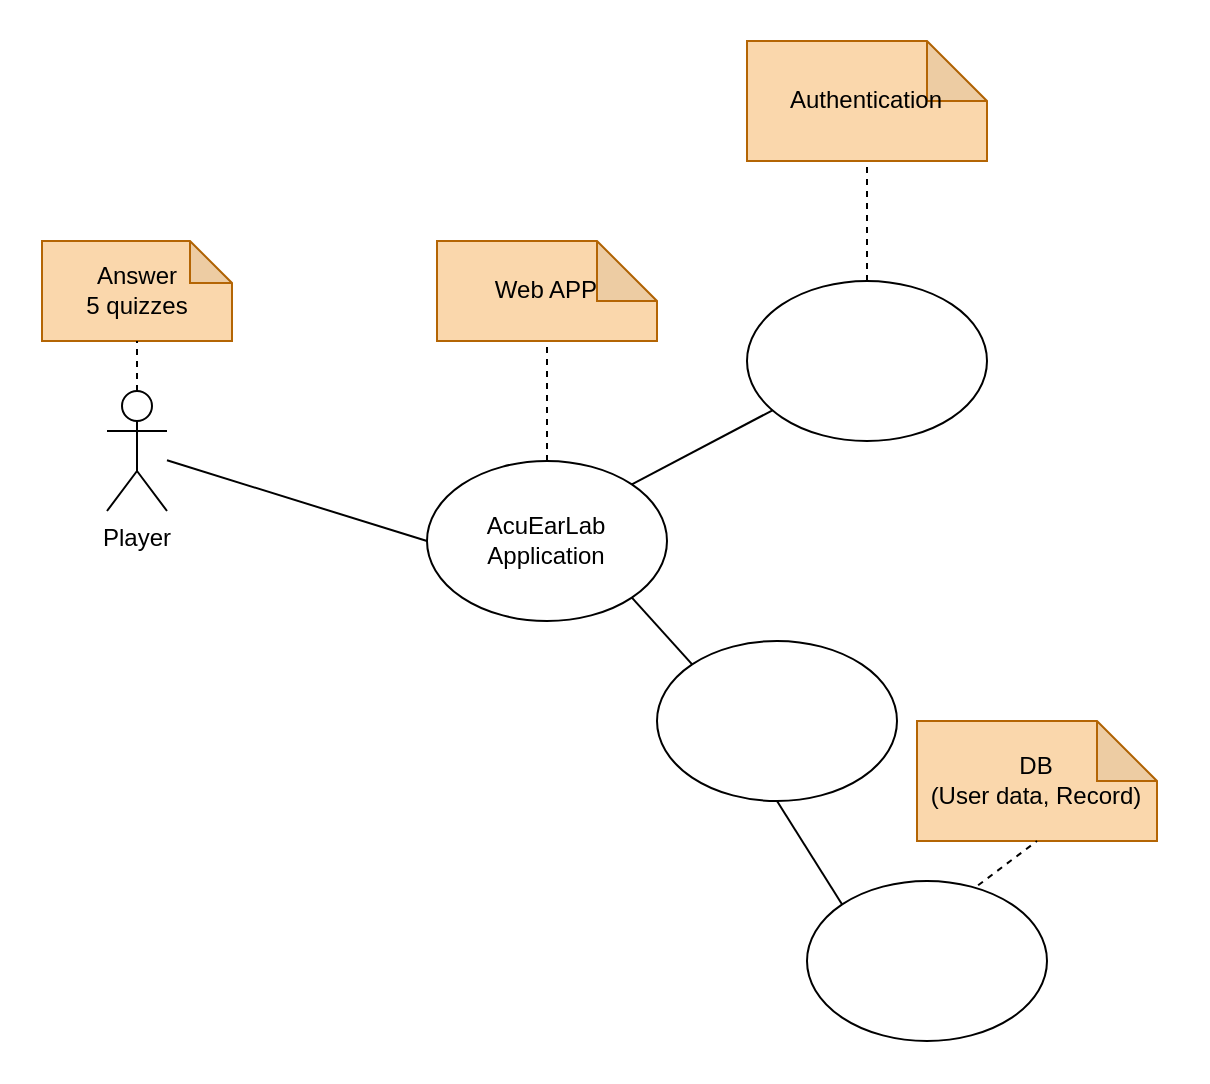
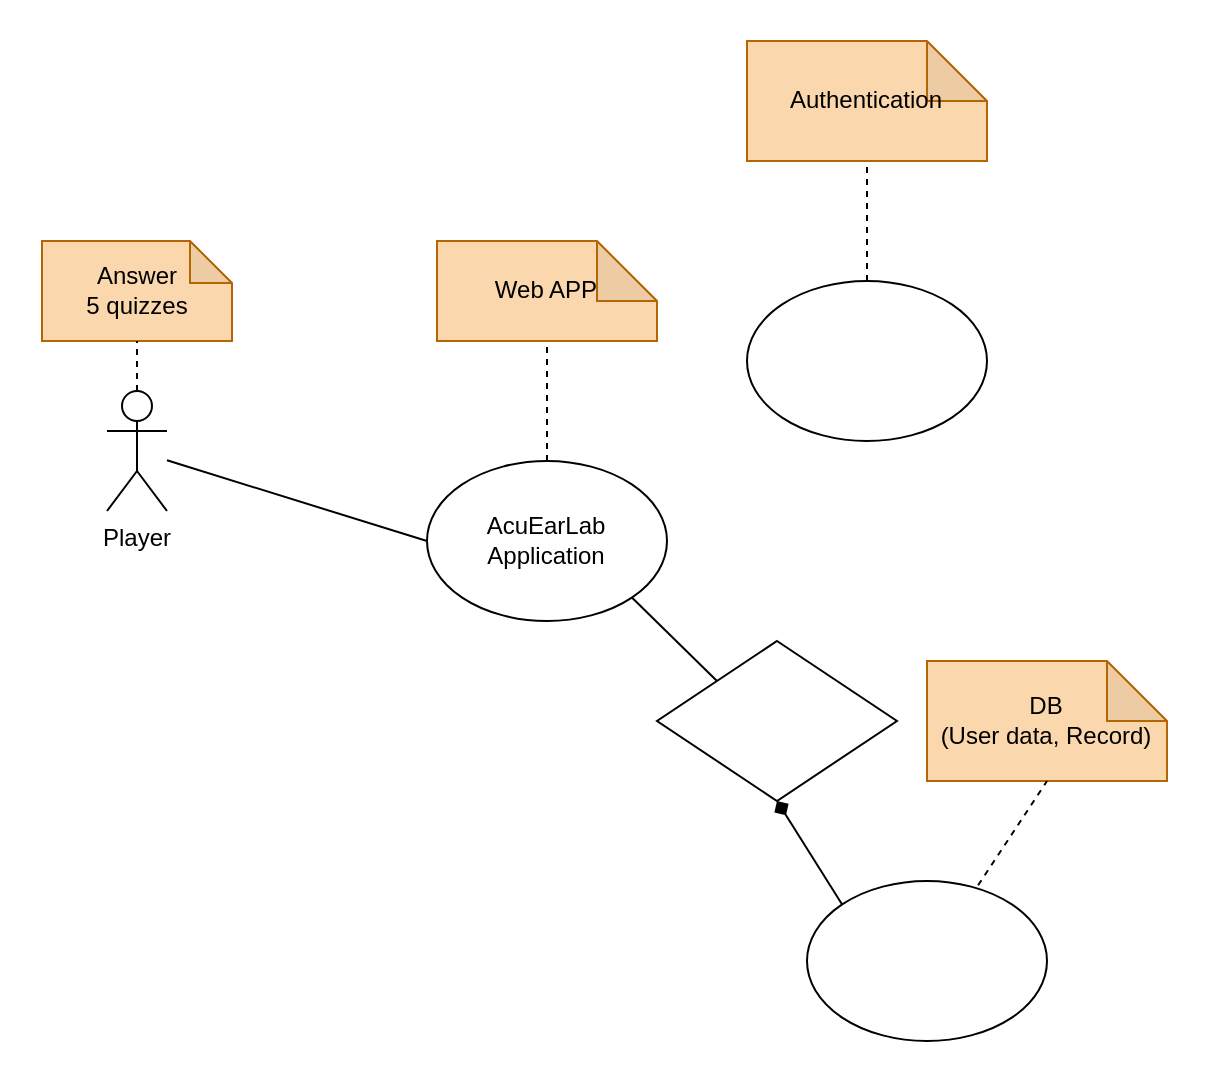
edge "Clerk" -- "AcuEarLab Application": removed
node "Mongoose": shape ellipse -> diamond
node "DB (User data, Record)": moved (1037, 781) -> (1047, 721)
edge "Mongoose" -- "MongoDB": arrowhead none -> diamond
